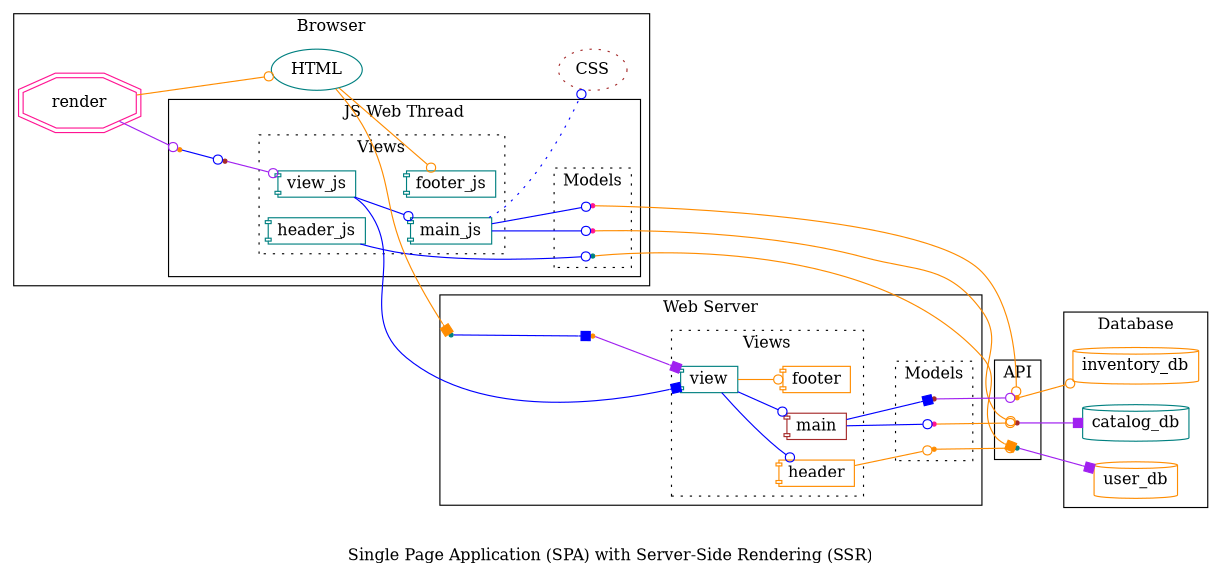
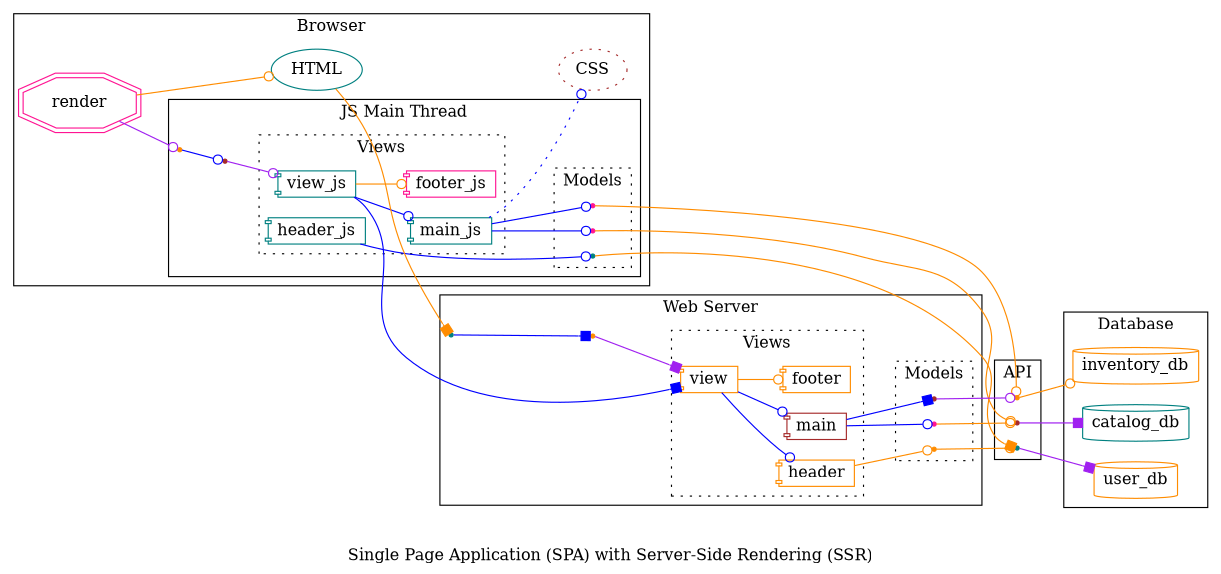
cluster "JS Web Thread": label "JS Web Thread" -> "JS Main Thread"
edge "HTML" -> "footer_js": now "view_js" -> "footer_js"
node "footer_js": color teal -> deeppink
node "view": color teal -> darkorange
